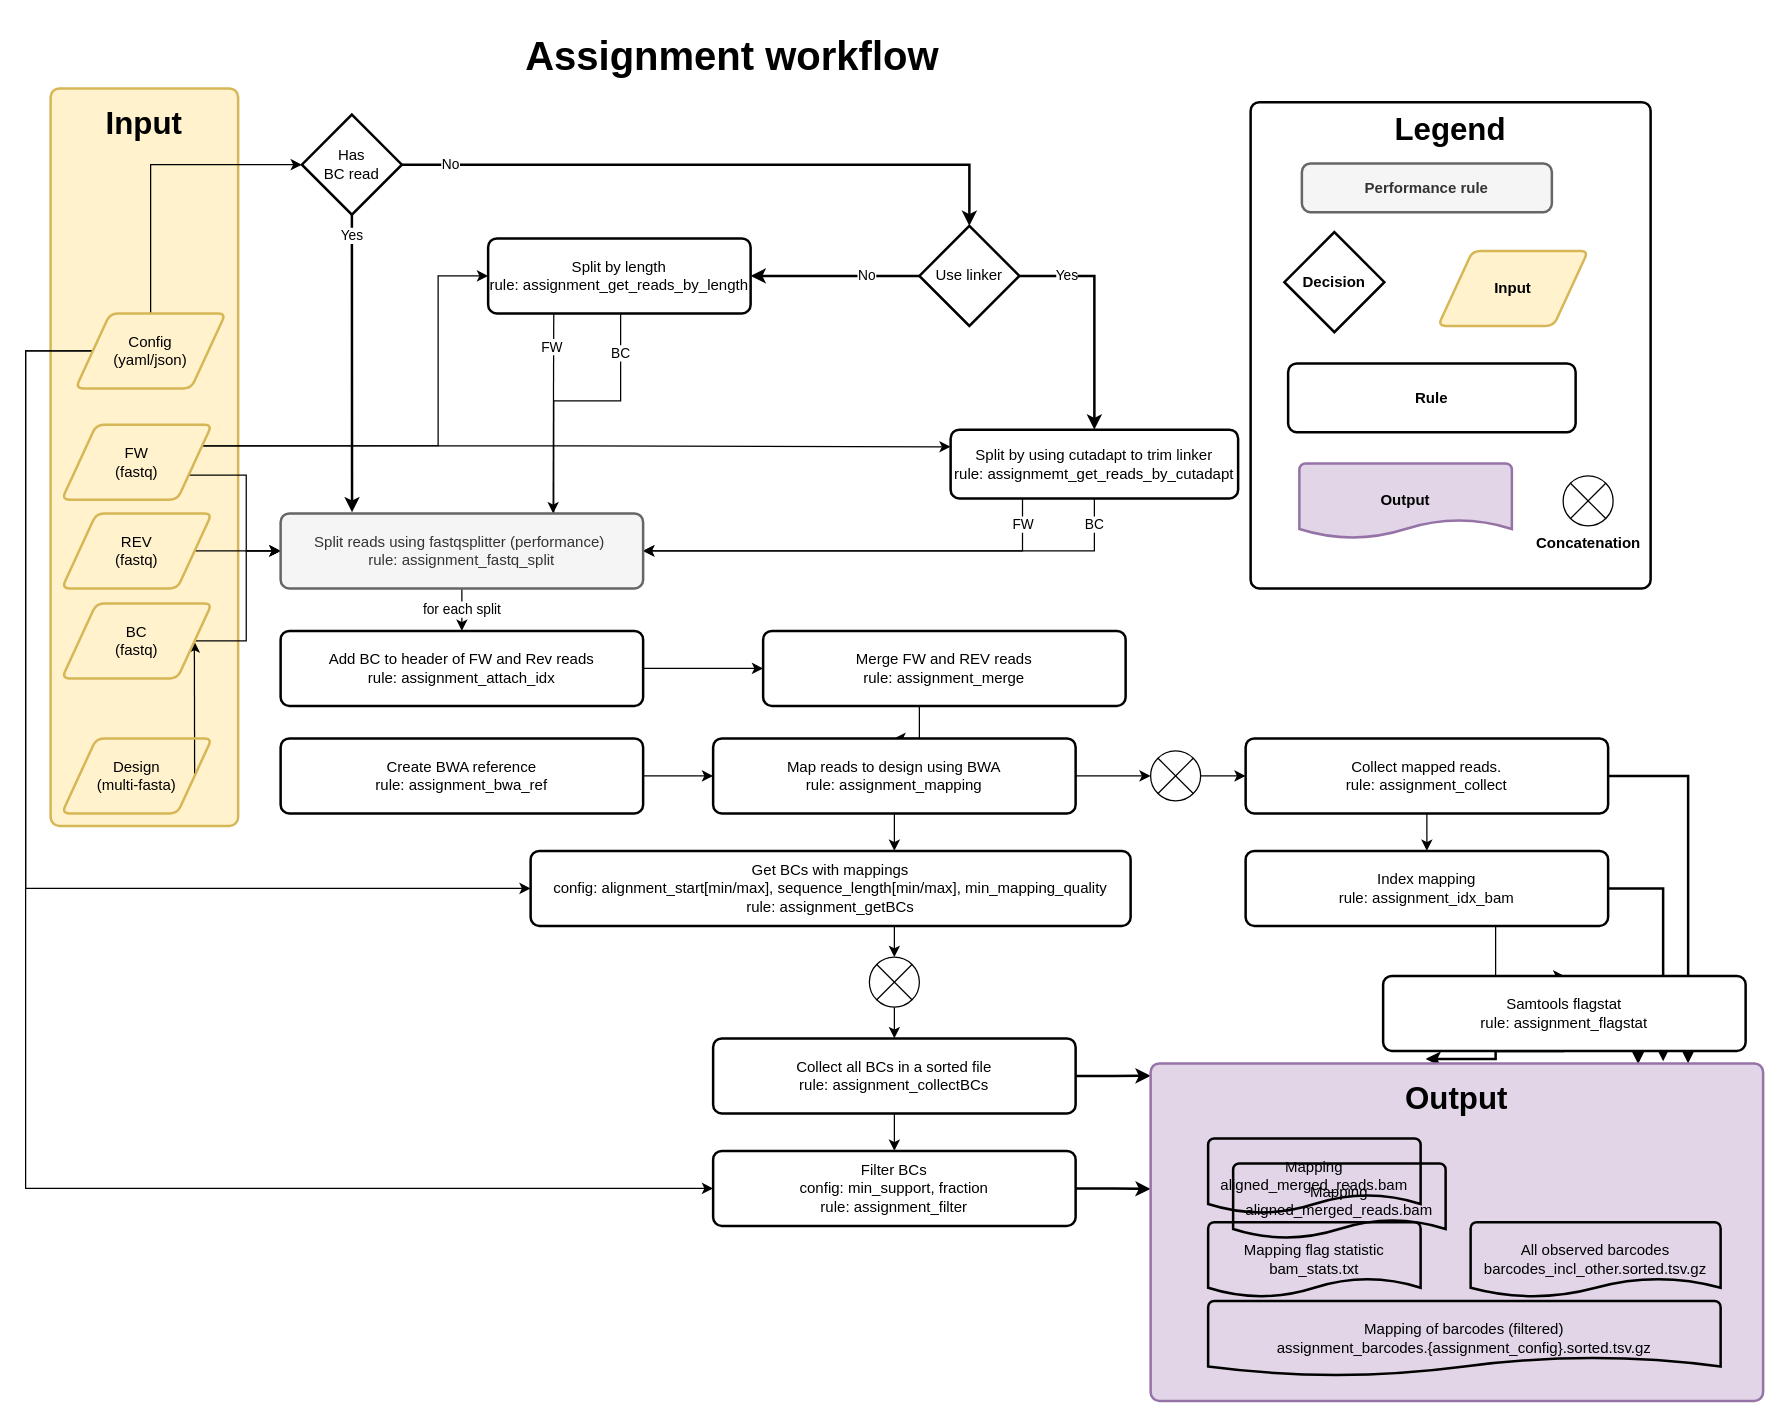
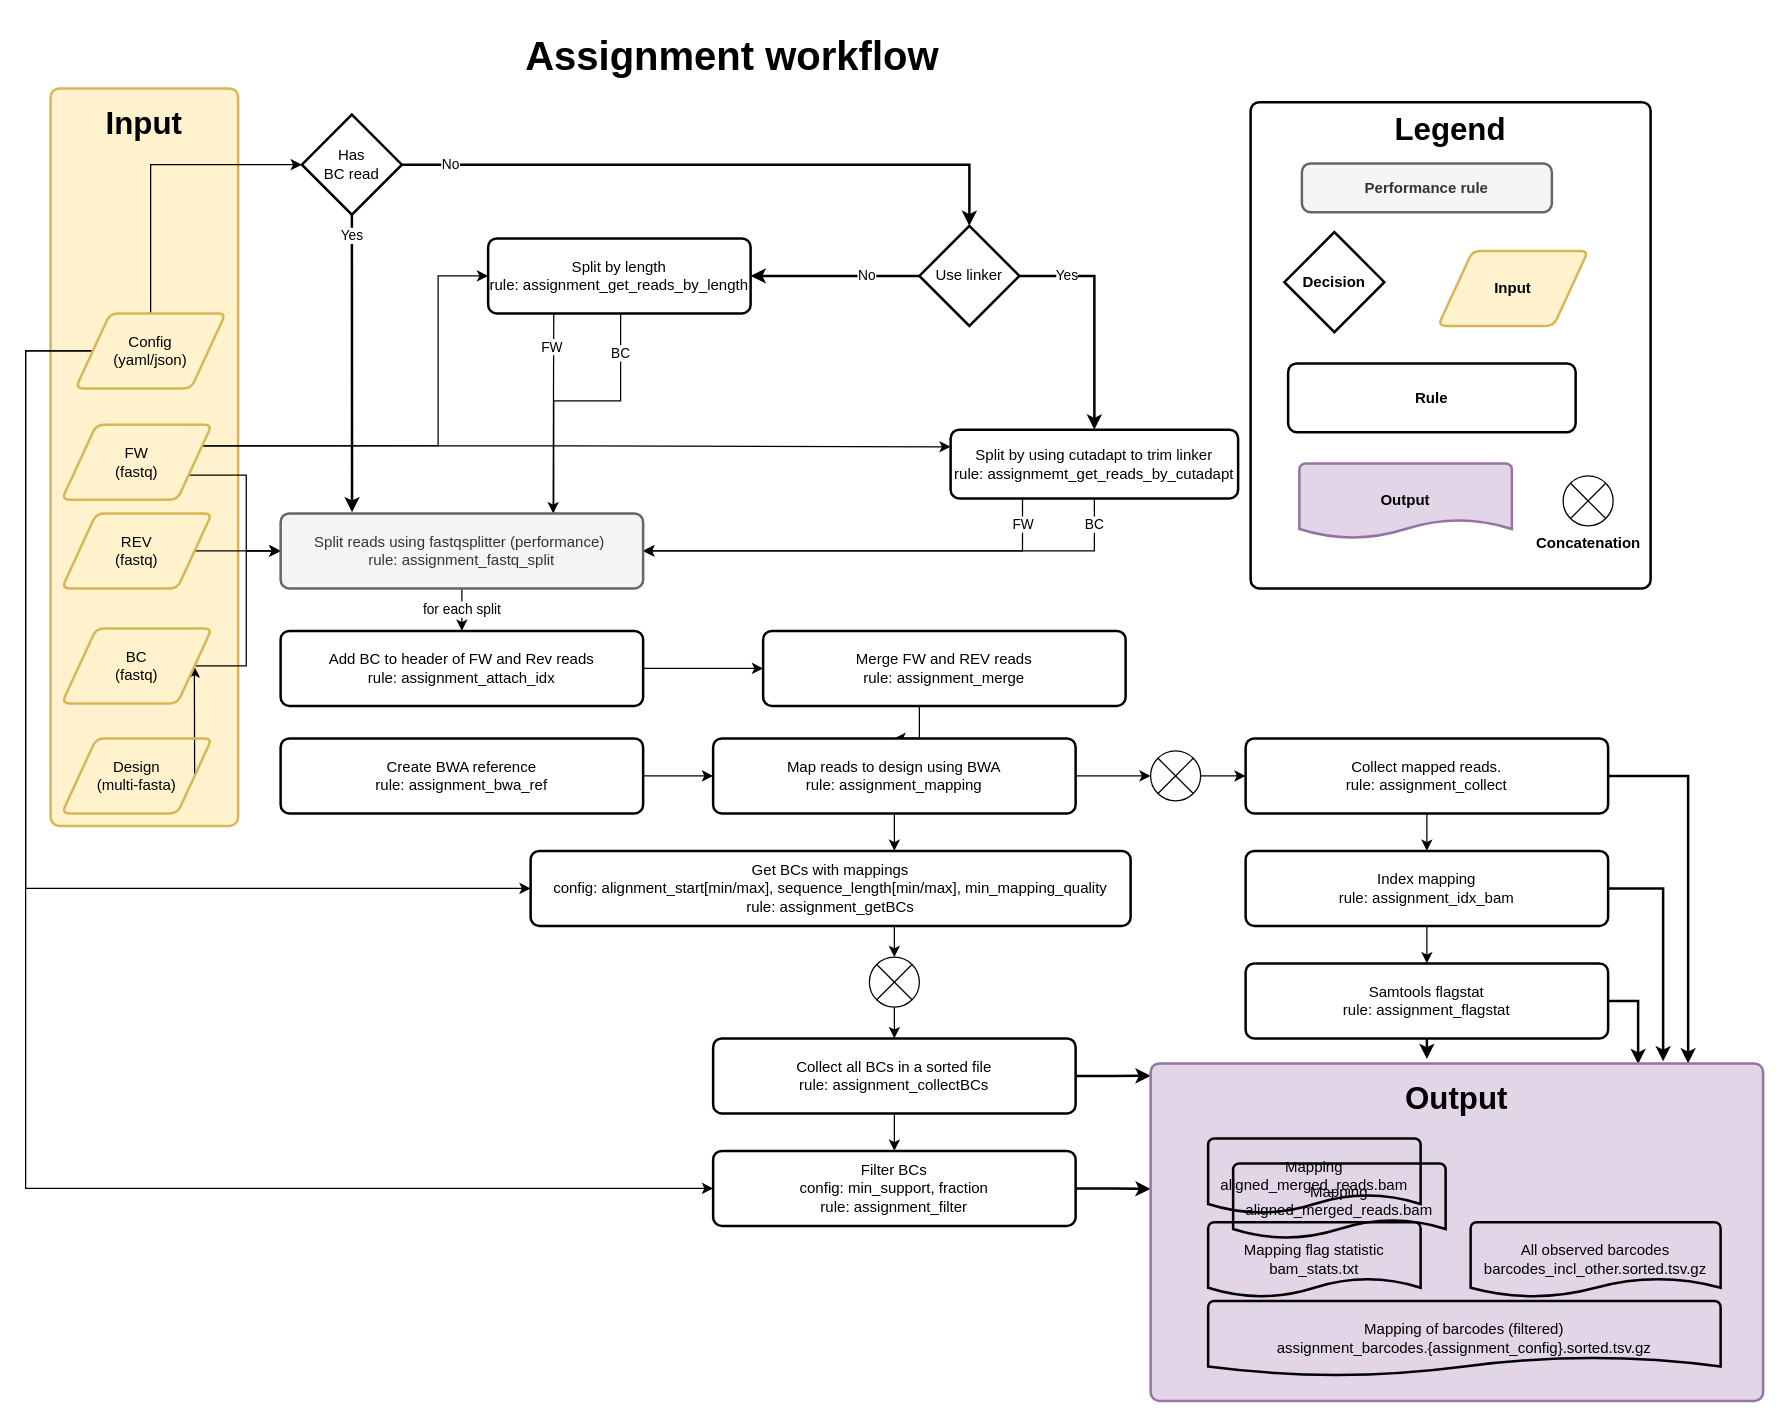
node "BC (fastq)": moved (137, 641) -> (137, 666)
node "Samtools flagstat rule: assignment_flagstat": moved (1564, 1013) -> (1427, 1001)
